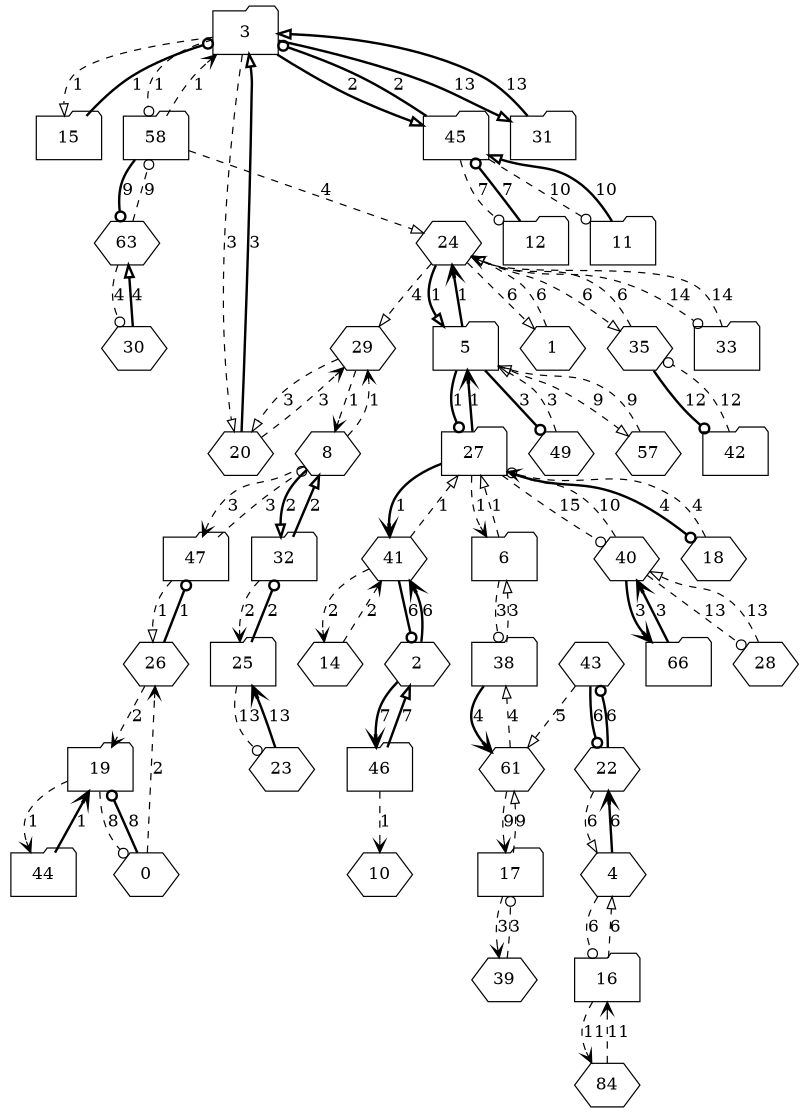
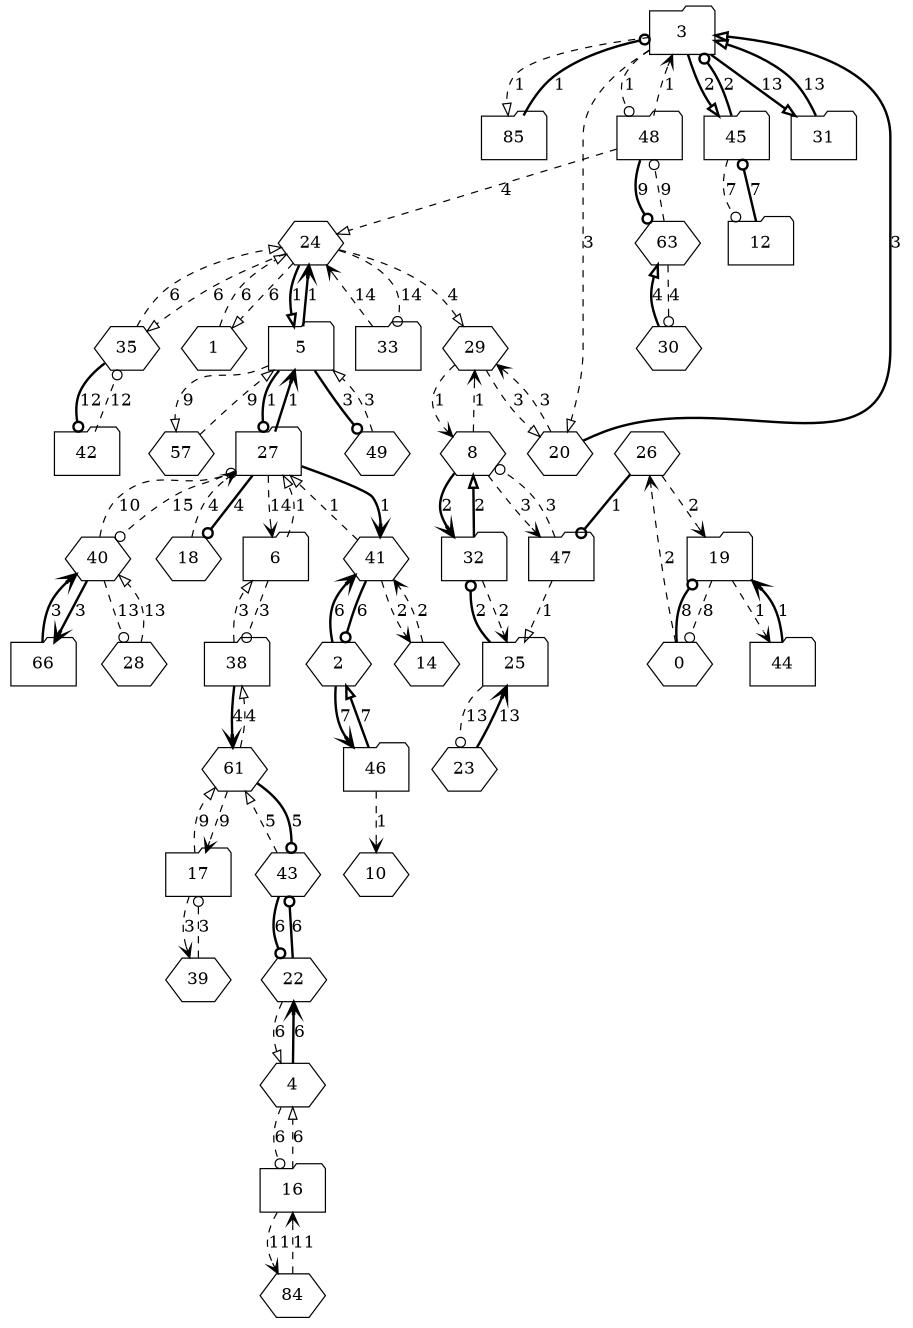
node "15": label "15" -> "85"
node "58": label "58" -> "48"
node "11": removed
edge "8" -> "32": arrowhead onormal -> vee
edge "27" -> "6": label "1" -> "14"
edge "47" -> "26": now "47" -> "25"
edge "61" -> "43": added, label "5"
